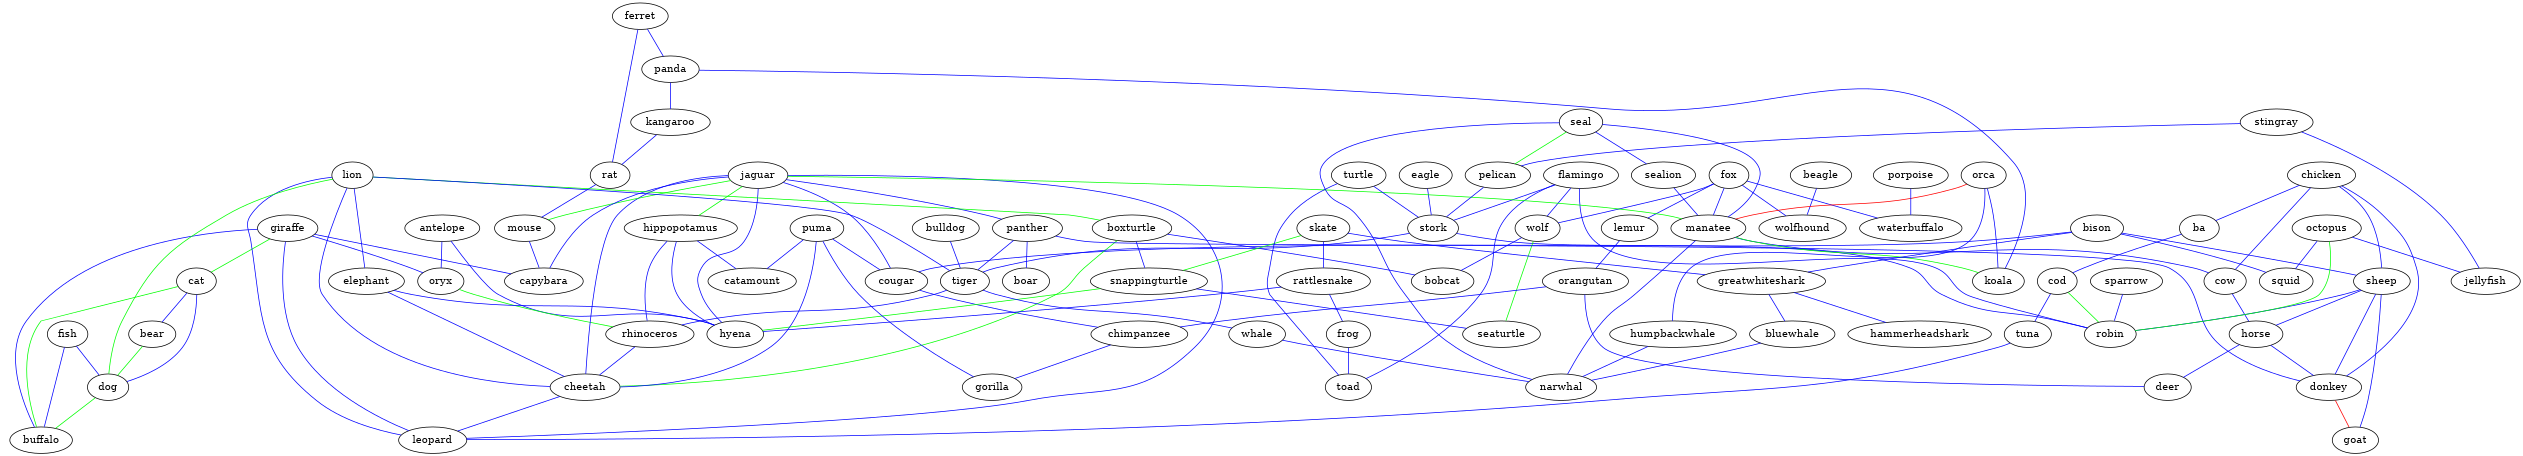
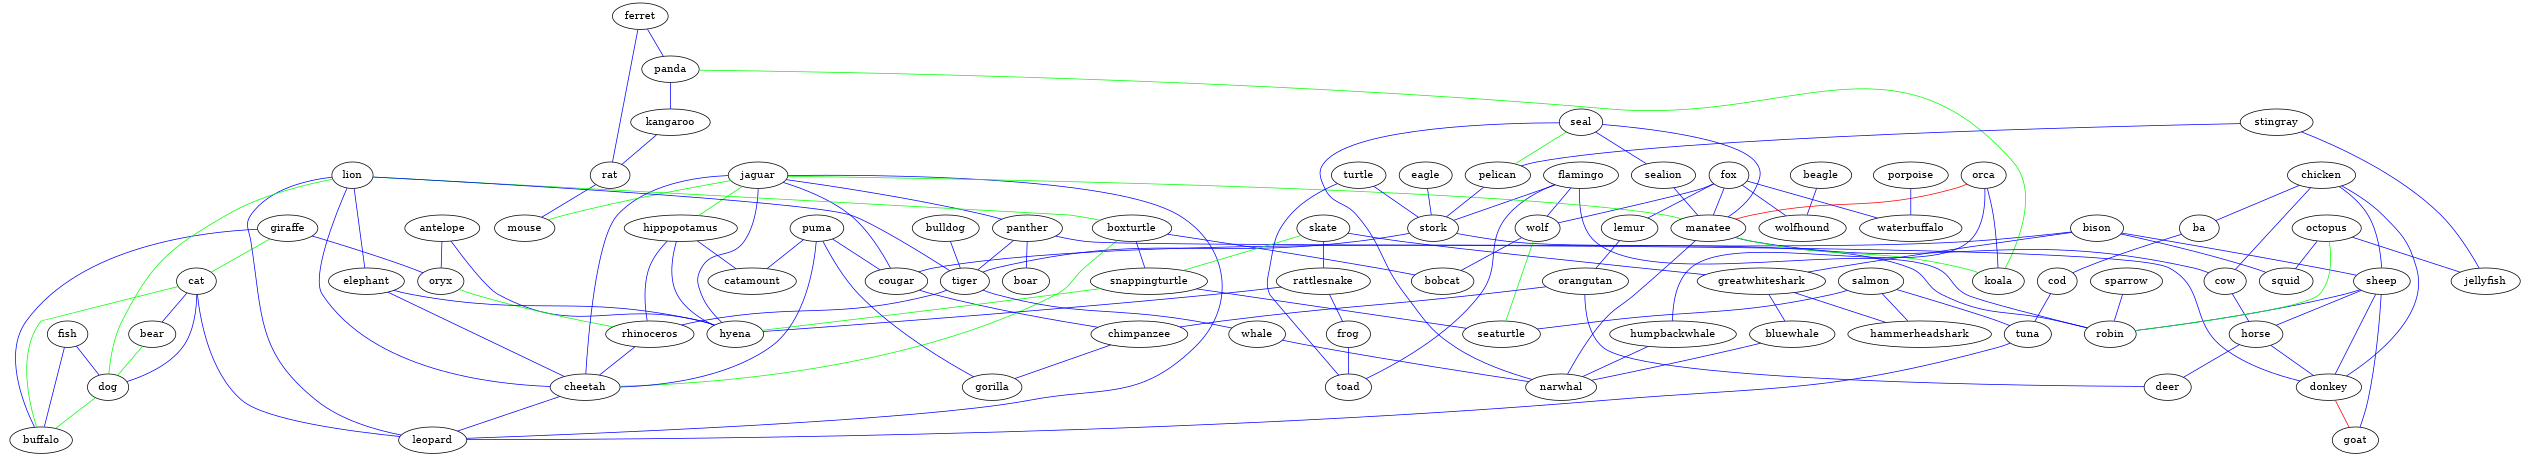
edge "panda" -- "koala": color blue -> green
node "capybara": removed
node "salmon": added
edge "cod" -- "robin": removed
edge "giraffe" -- "leopard": now "cat" -- "leopard"
